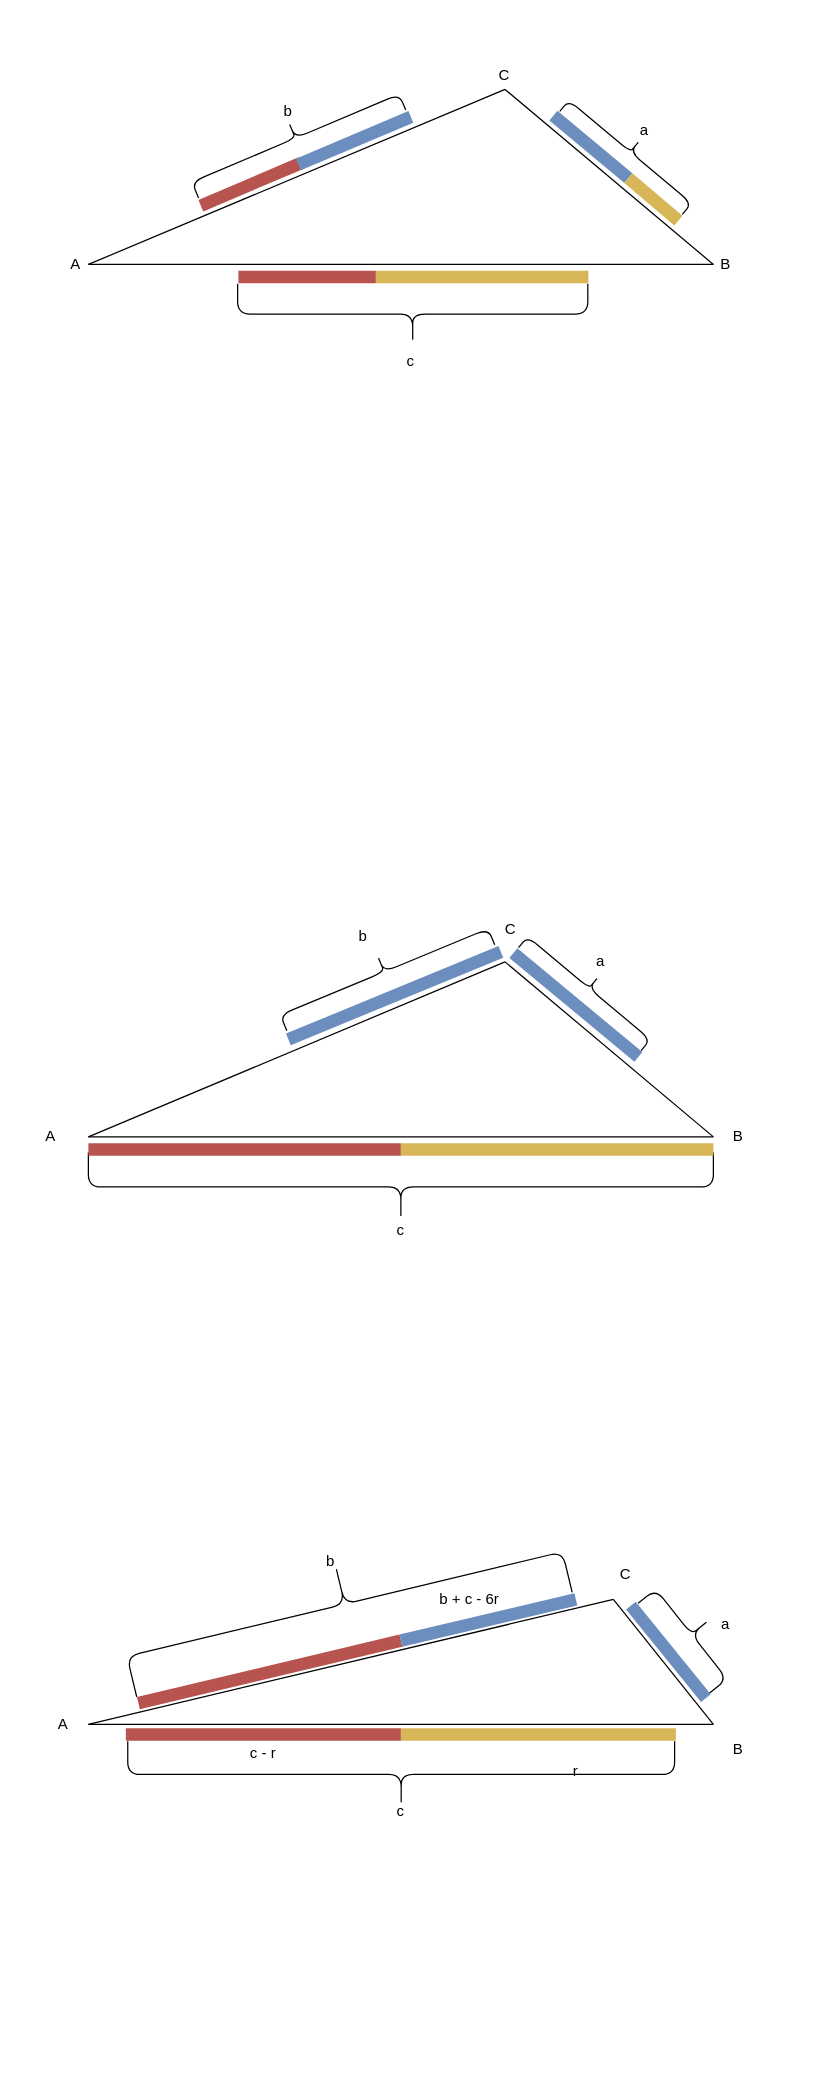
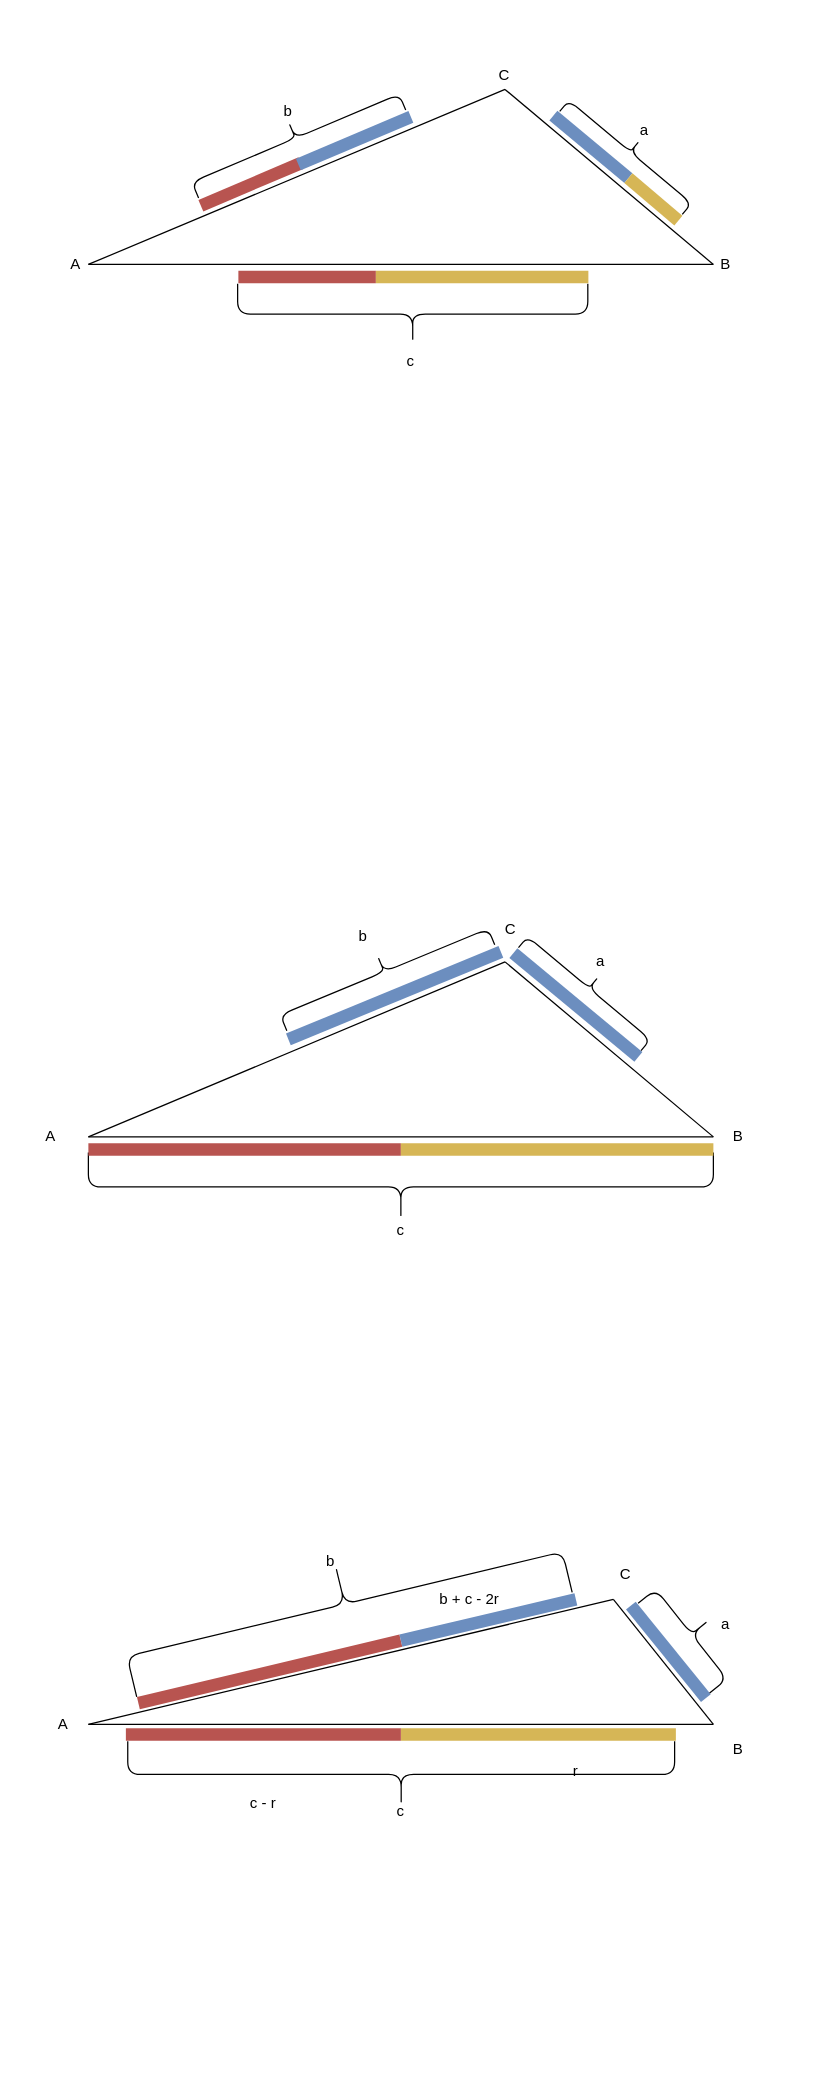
node "b + c - 6r": label "b + c - 6r" -> "b + c - 2r"
node "c - r": moved (263, 1753) -> (263, 1803)
